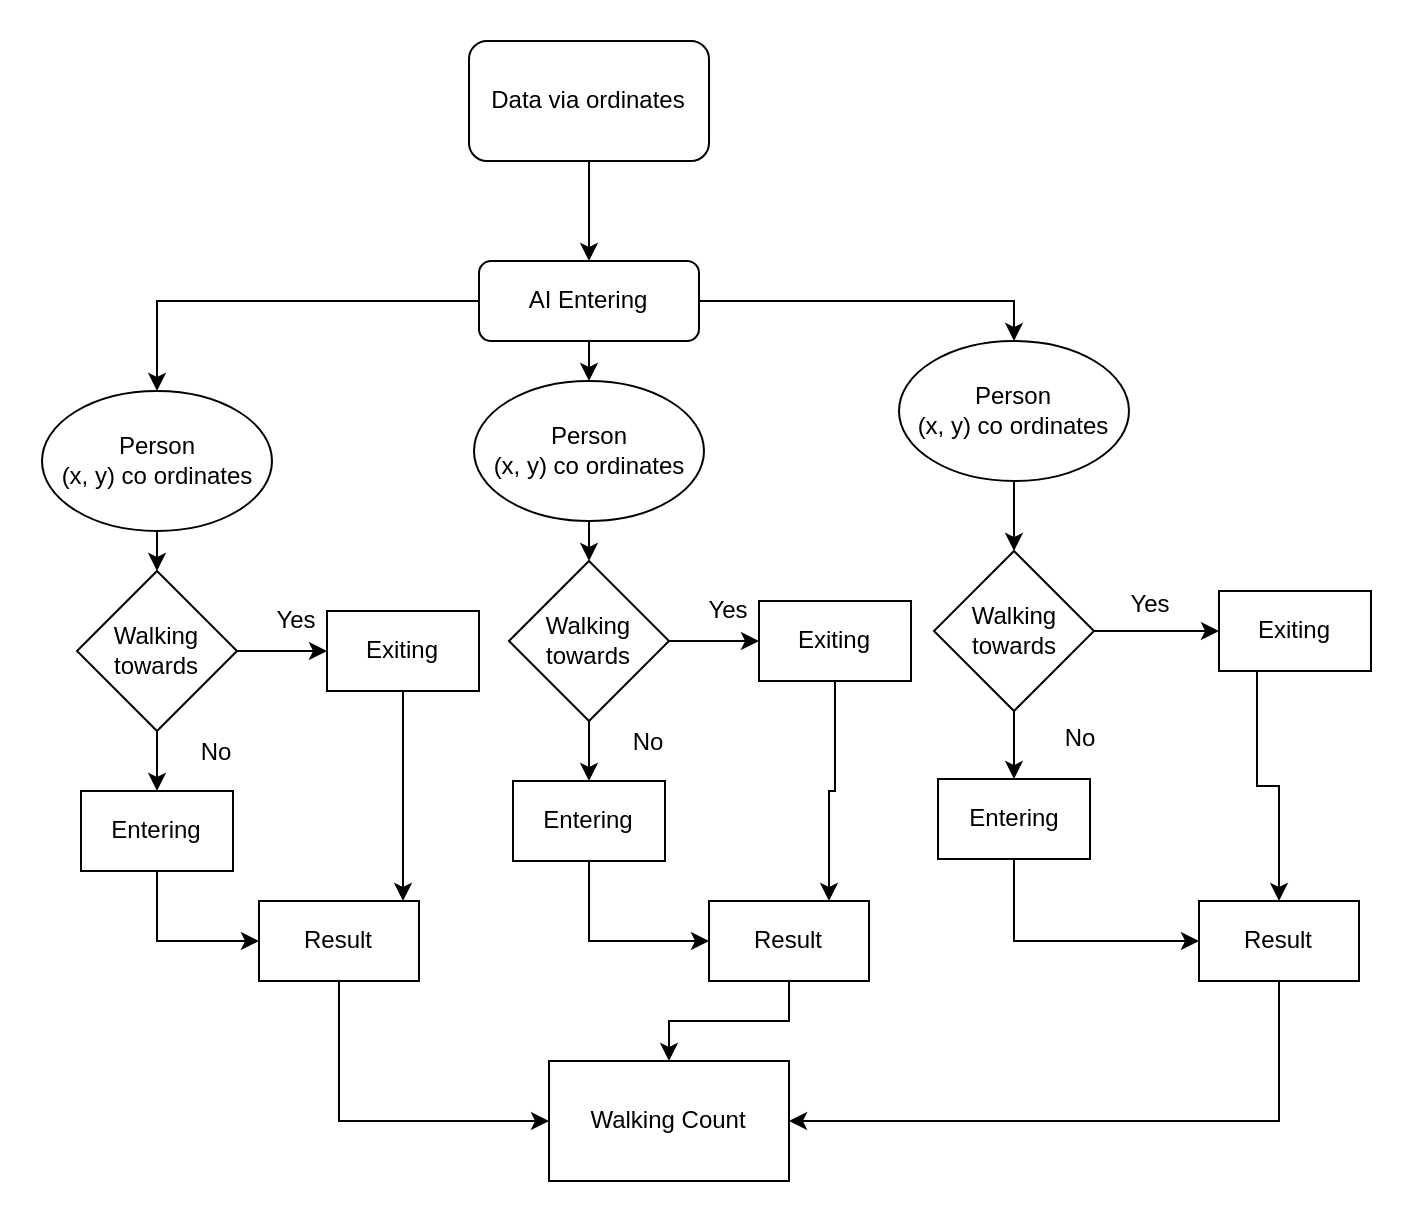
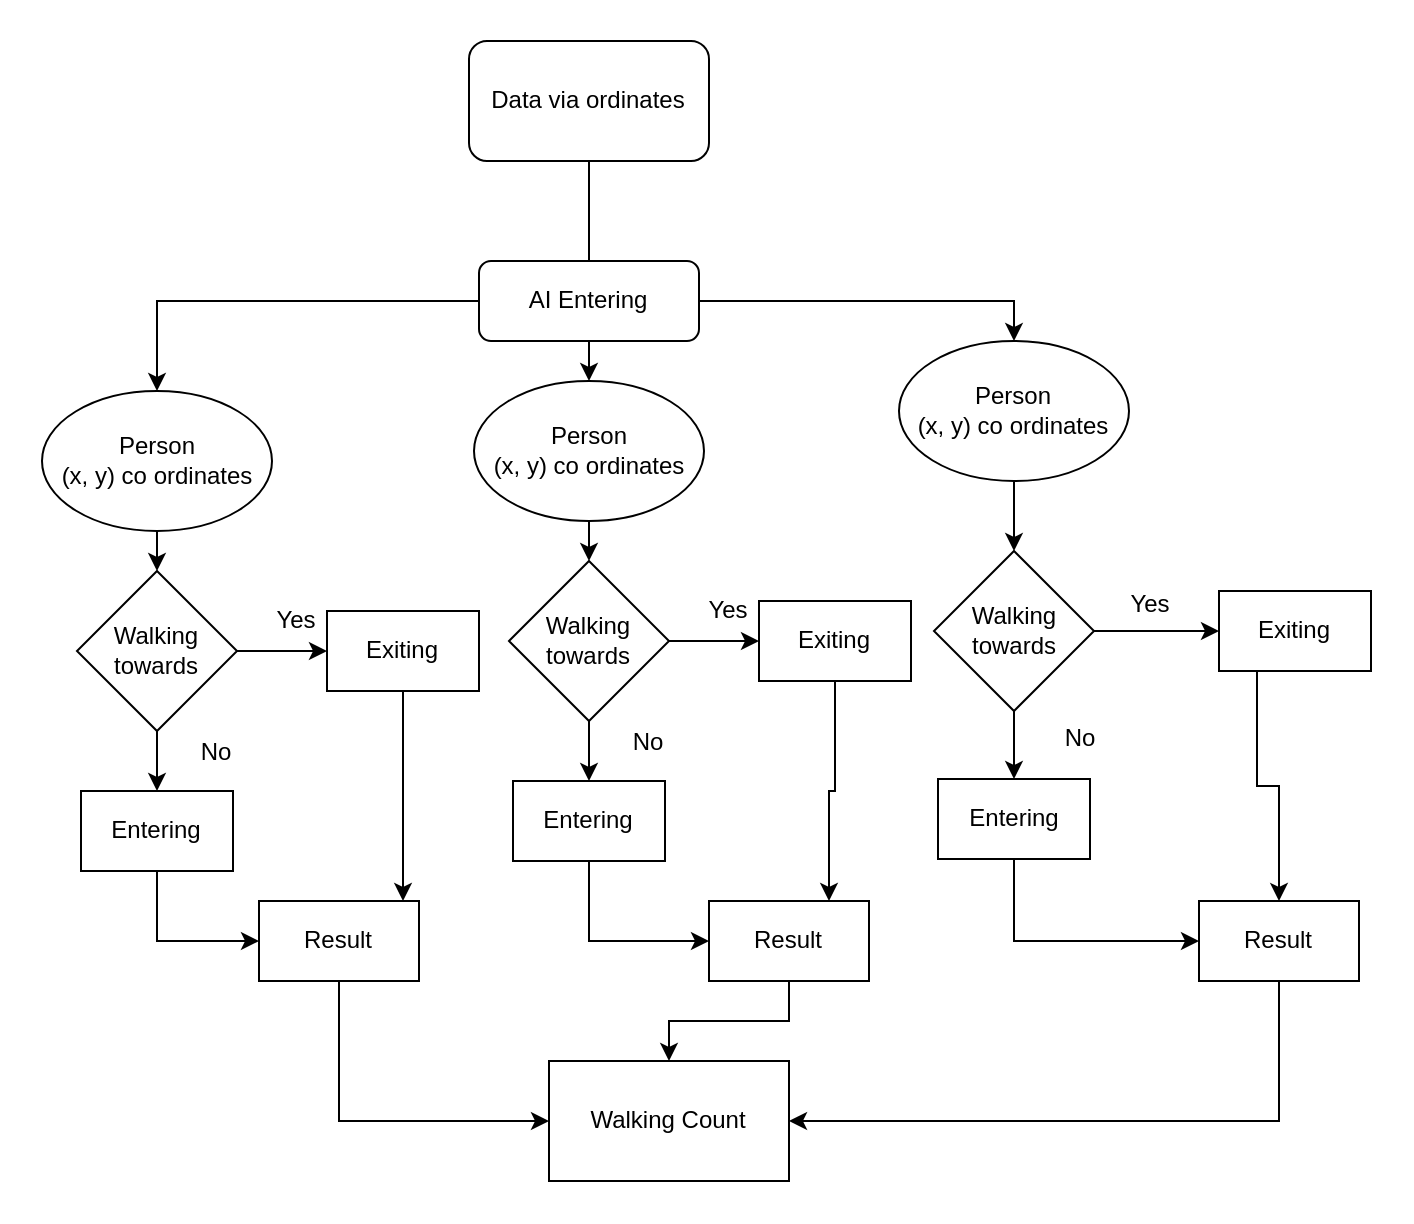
edge "Data via ordinates" -> "AI Entering": arrowhead classic -> none
